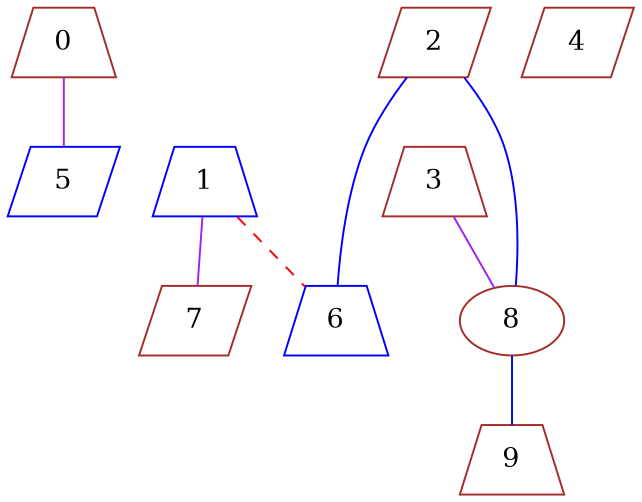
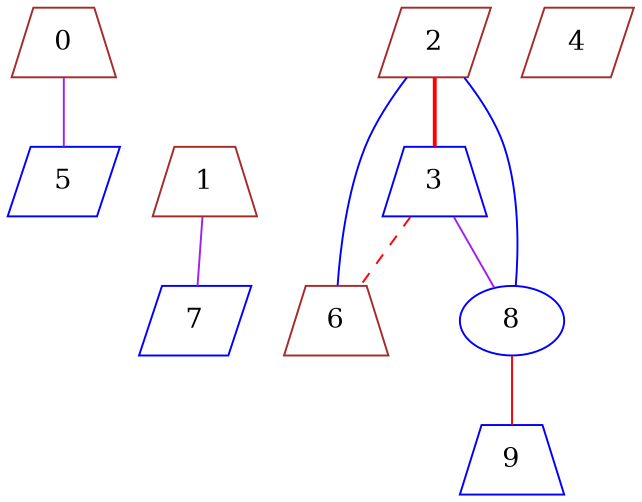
edge "2" -- "3": added
node "1": color blue -> brown
node "3": color brown -> blue
edge "1" -- "6": now "3" -- "6"
node "7": color brown -> blue
node "6": color blue -> brown
node "8": color brown -> blue
edge "8" -- "9": color blue -> red
node "9": color brown -> blue
